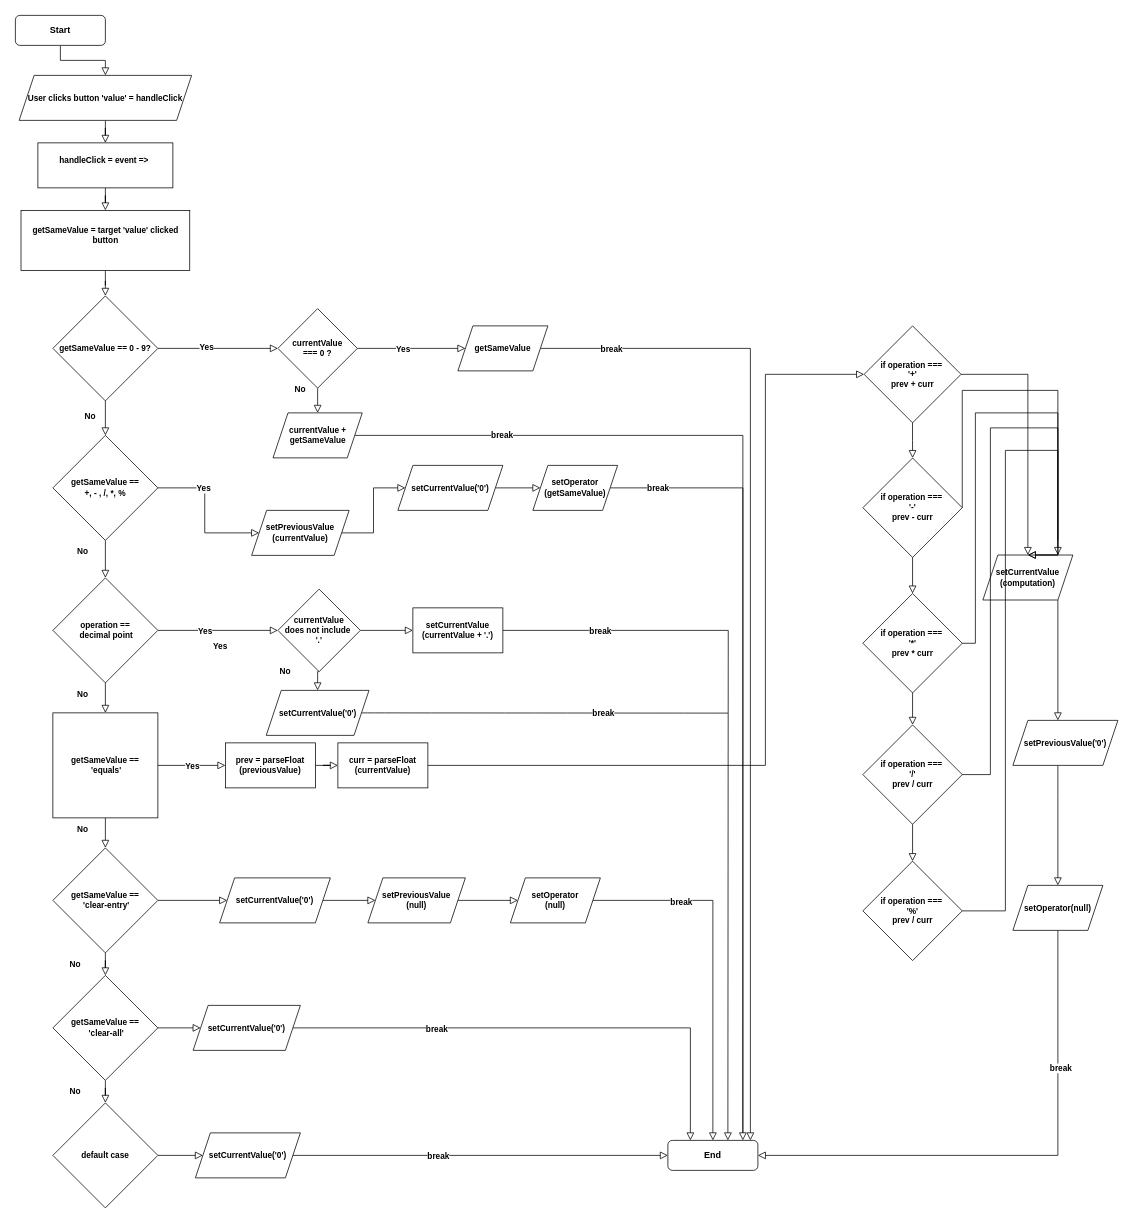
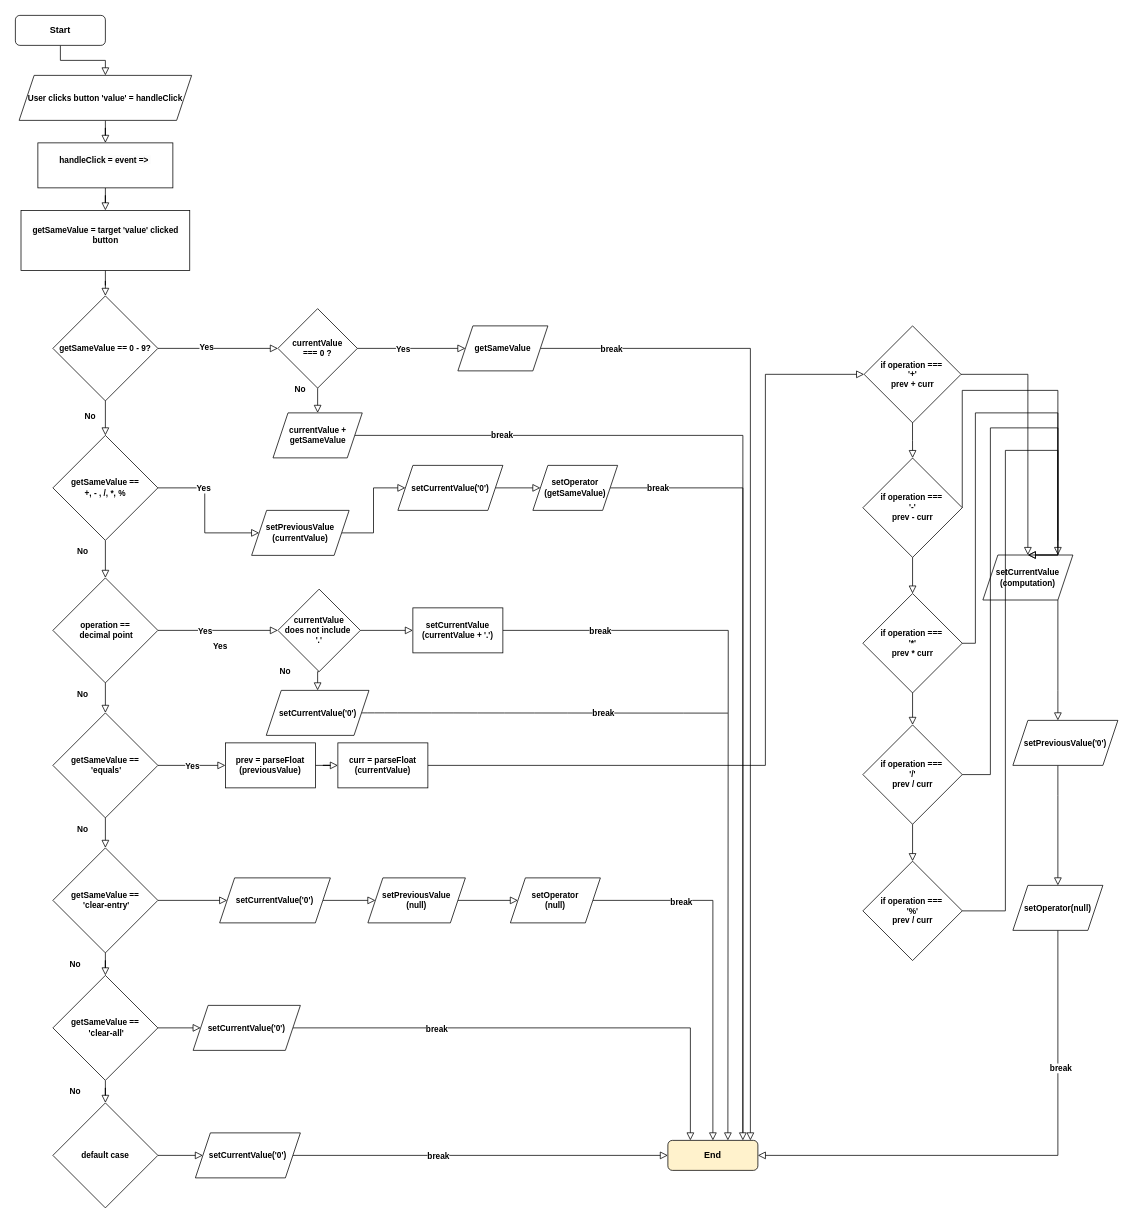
node "getSameValue == 'equals'": shape rectangle -> diamond
node "End": fillcolor #ffffff -> #fff2cc
